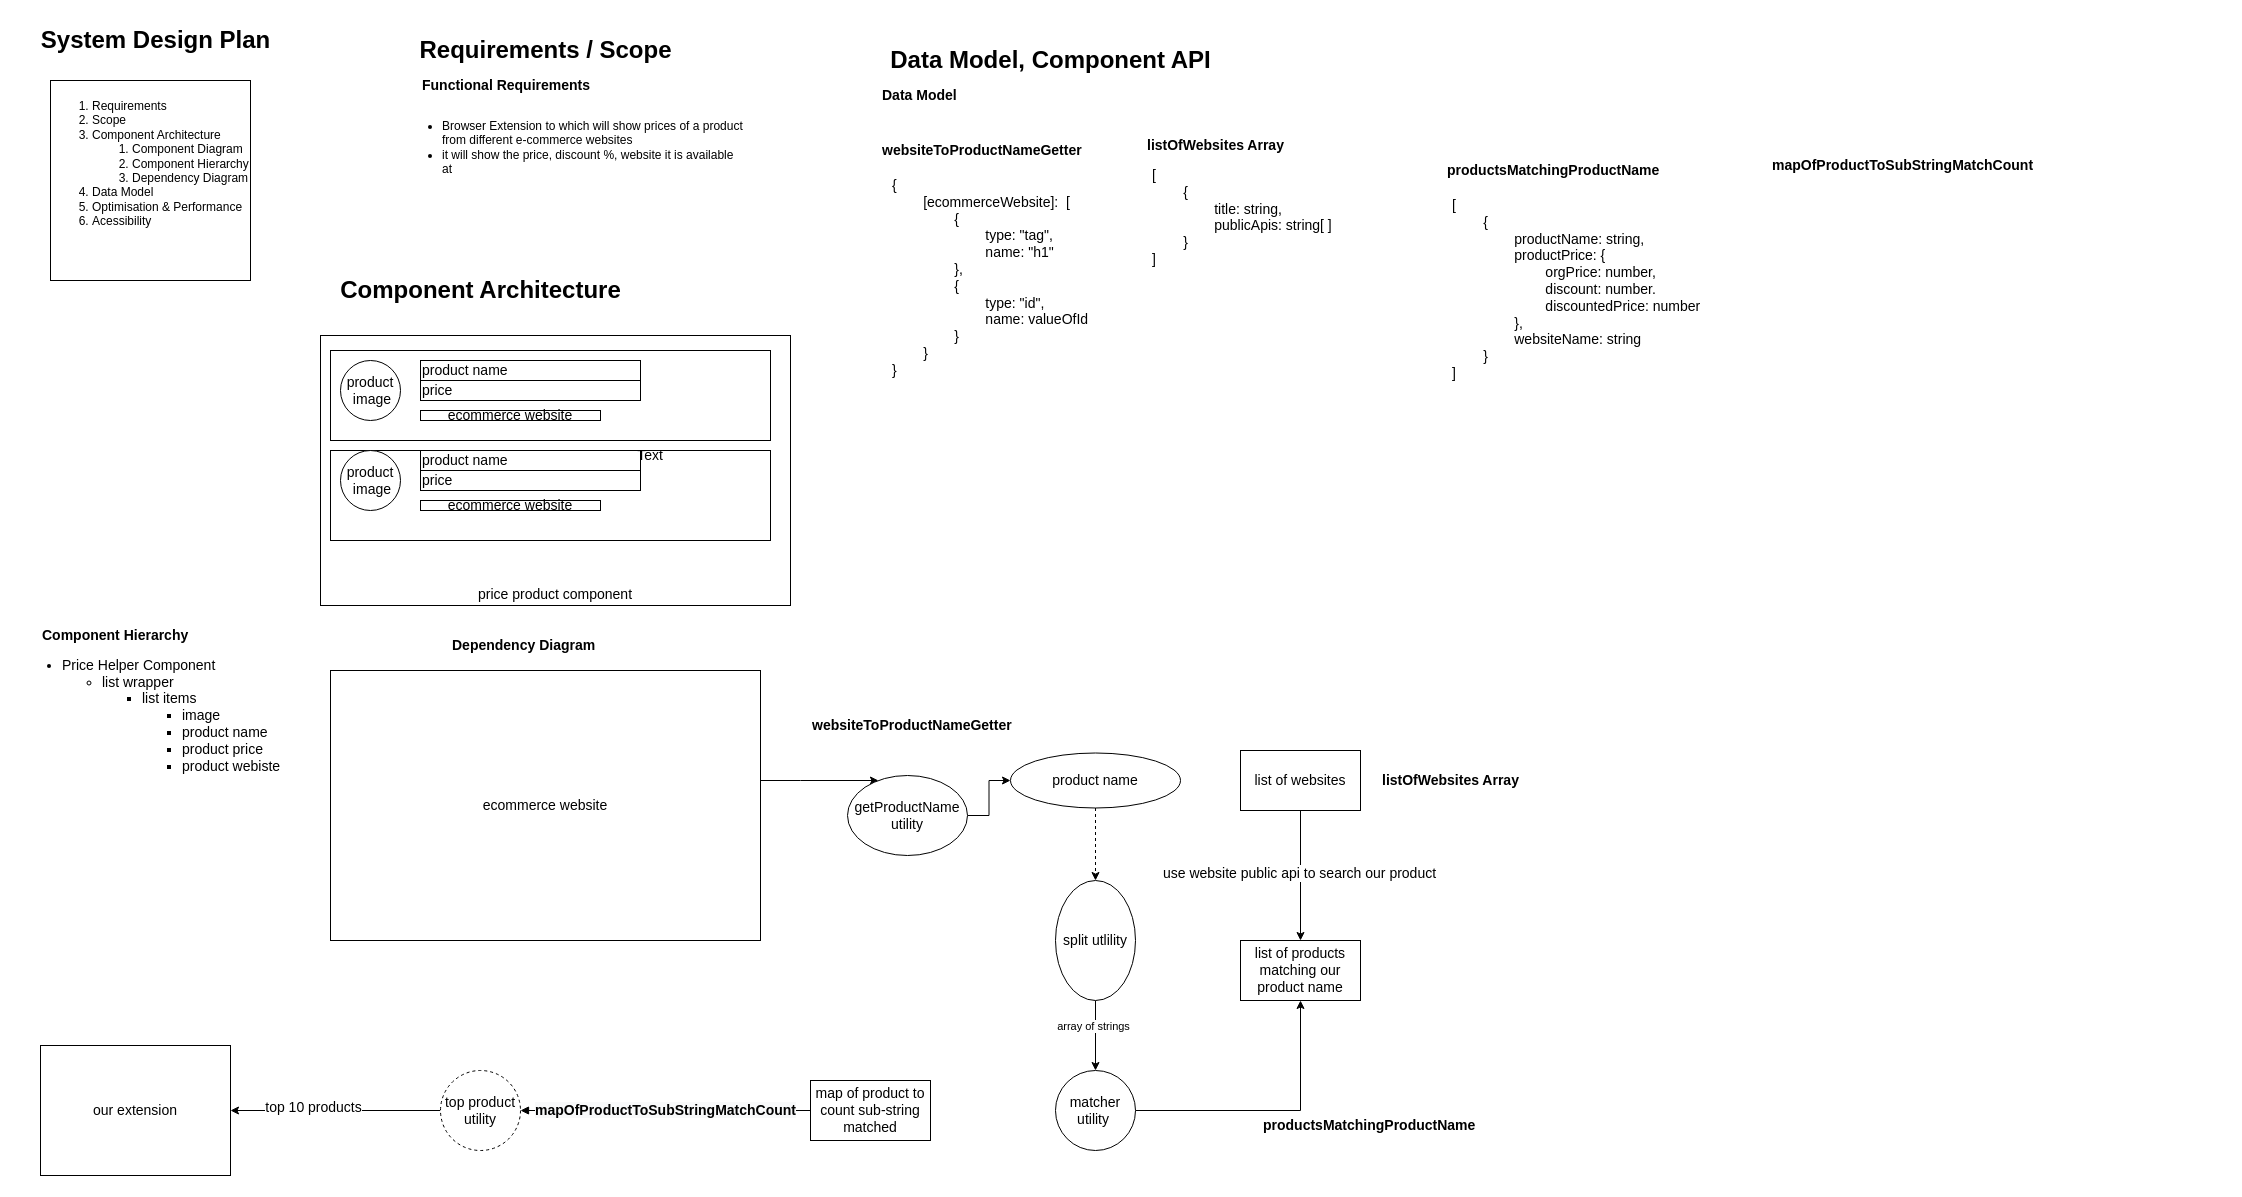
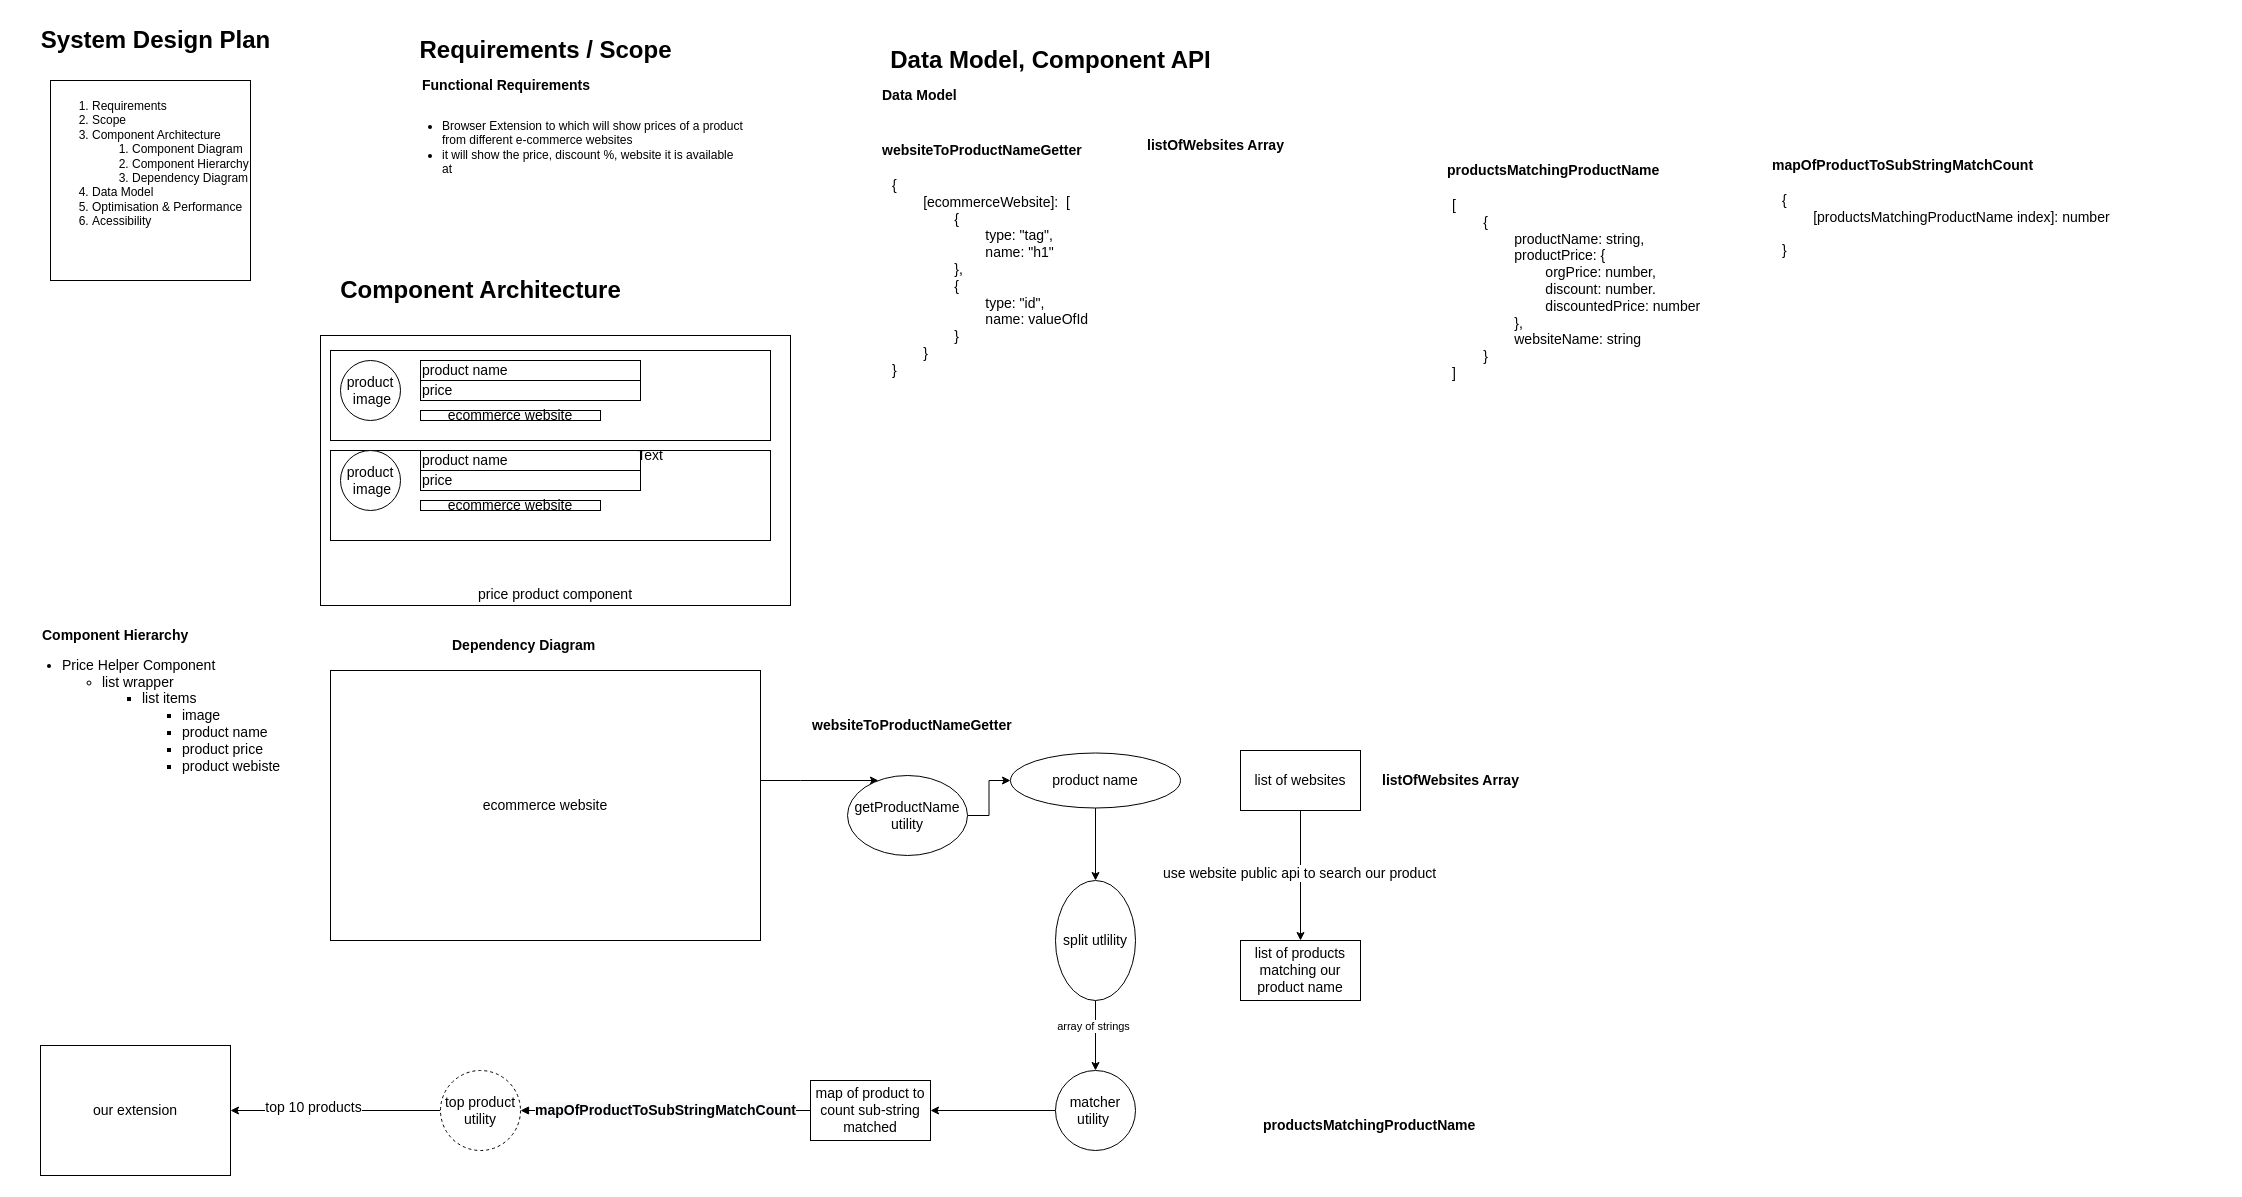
node "[ { title: string, publicApis: string[ ] } ]": removed
node "{ [productsMatchingProductName index]: number }": added
edge "product name" -> "split utlility": style dashed -> solid
edge "matcher utility" -> "list of products matching our product name": now "matcher utility" -> "map of product to count sub-string matched"
